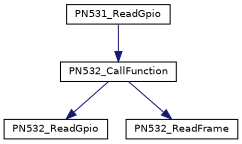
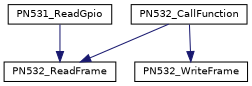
edge "PN531_ReadGpio" -> "PN532_CallFunction": now "PN531_ReadGpio" -> "PN532_ReadFrame"
node "PN532_ReadGpio": label "PN532_ReadGpio" -> "PN532_WriteFrame"
